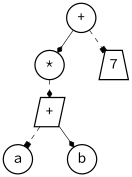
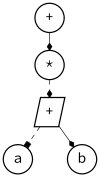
node "7": removed
